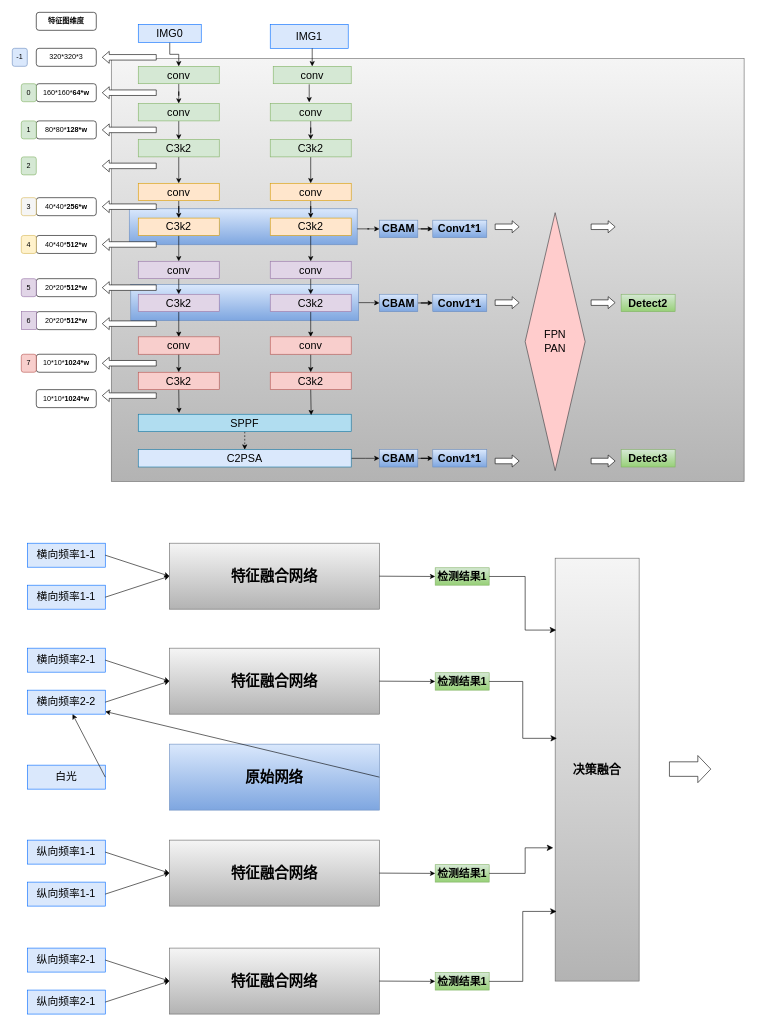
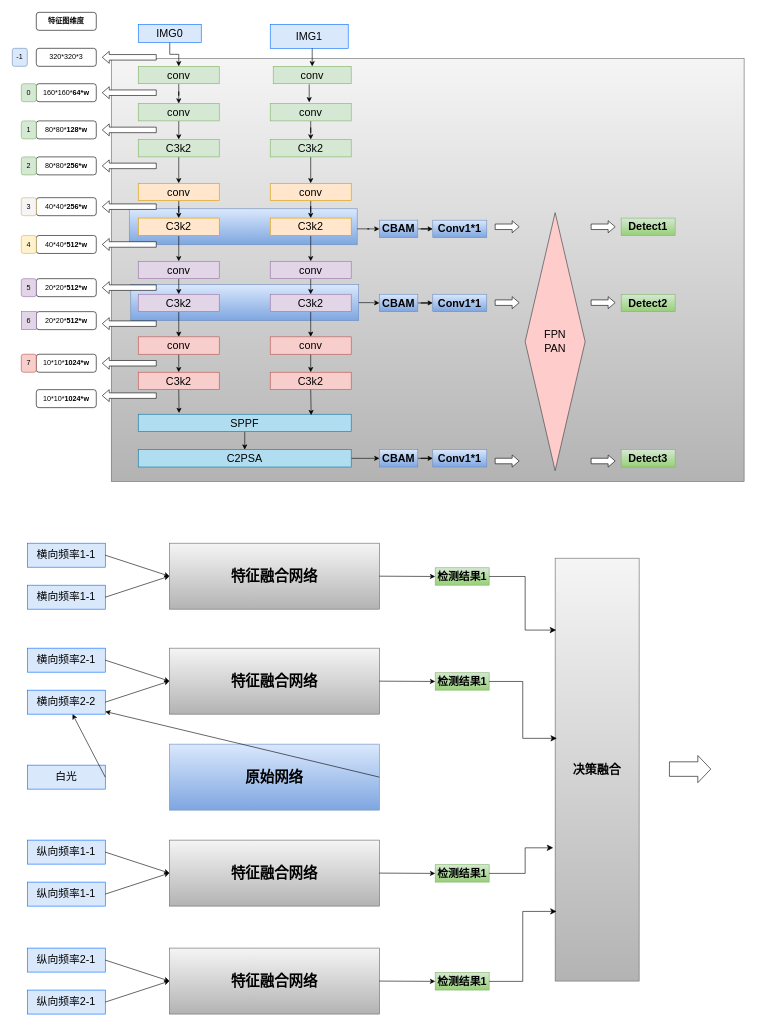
node "80*80*256*w": added
node "Detect1": added
edge "SPPF" -> "C2PSA": style dashed -> solid
node "C2PSA": fillcolor #dae8fc -> #b1ddf0
